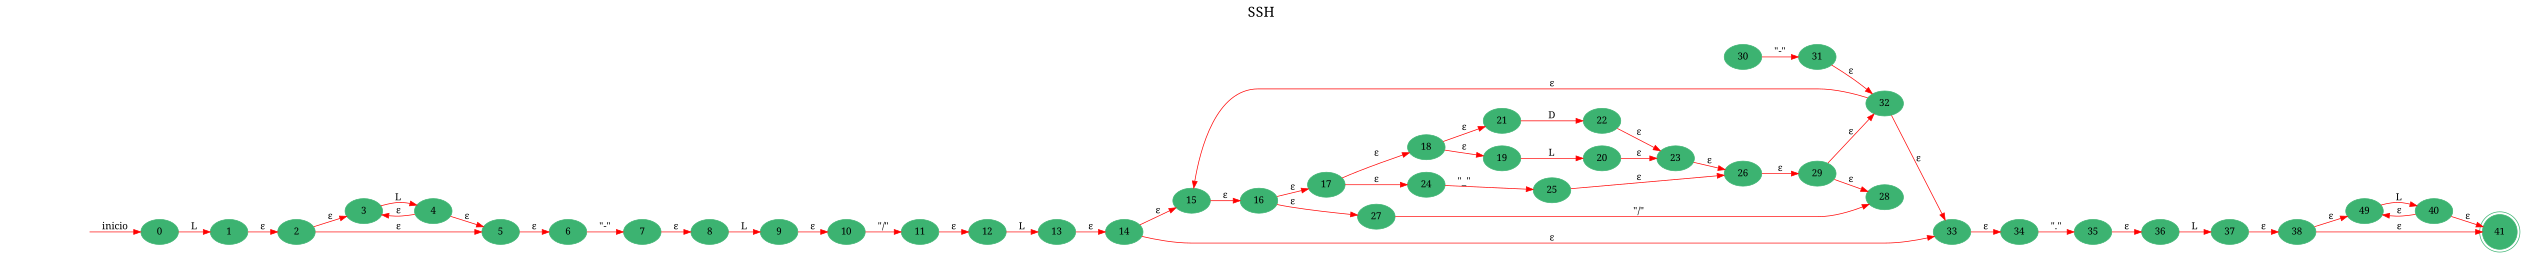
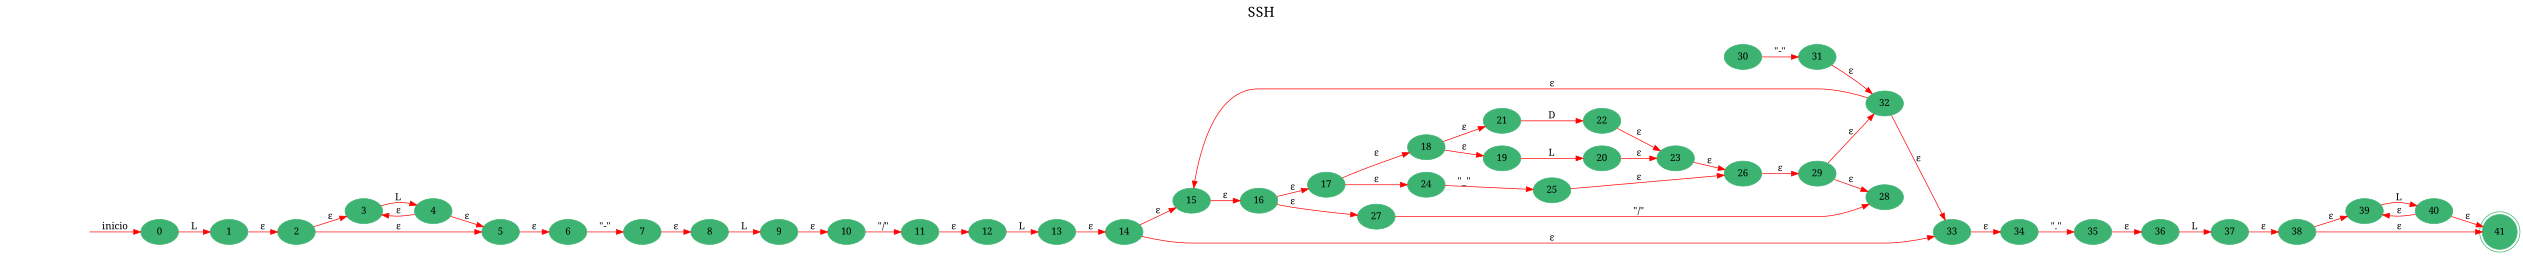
node "49": label "49" -> "39"
